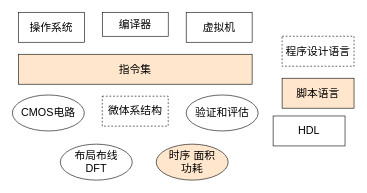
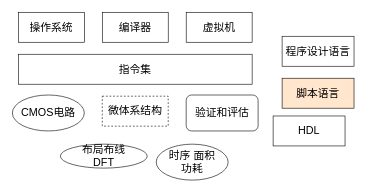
node "编译器": size 66x24 -> 66x30
node "程序设计语言": style dashed -> solid
node "指令集": fillcolor #ffe6cc -> #ffffff
node "验证和评估": shape ellipse -> rounded rectangle
node "布局布线 DFT": size 72x36 -> 87x24
node "时序 面积 功耗": fillcolor #ffe6cc -> #ffffff
